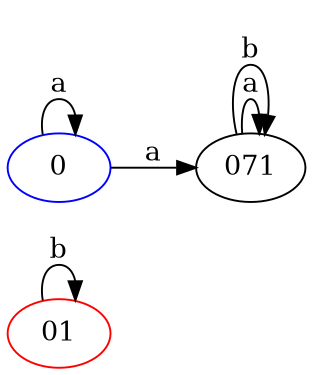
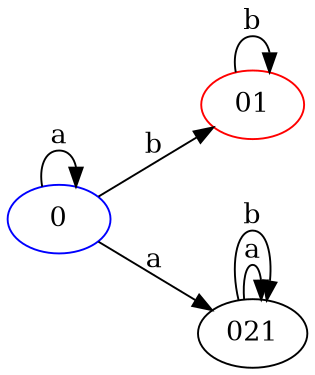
edge "0" -> "01": added, label "b"
node "071": label "071" -> "021"
